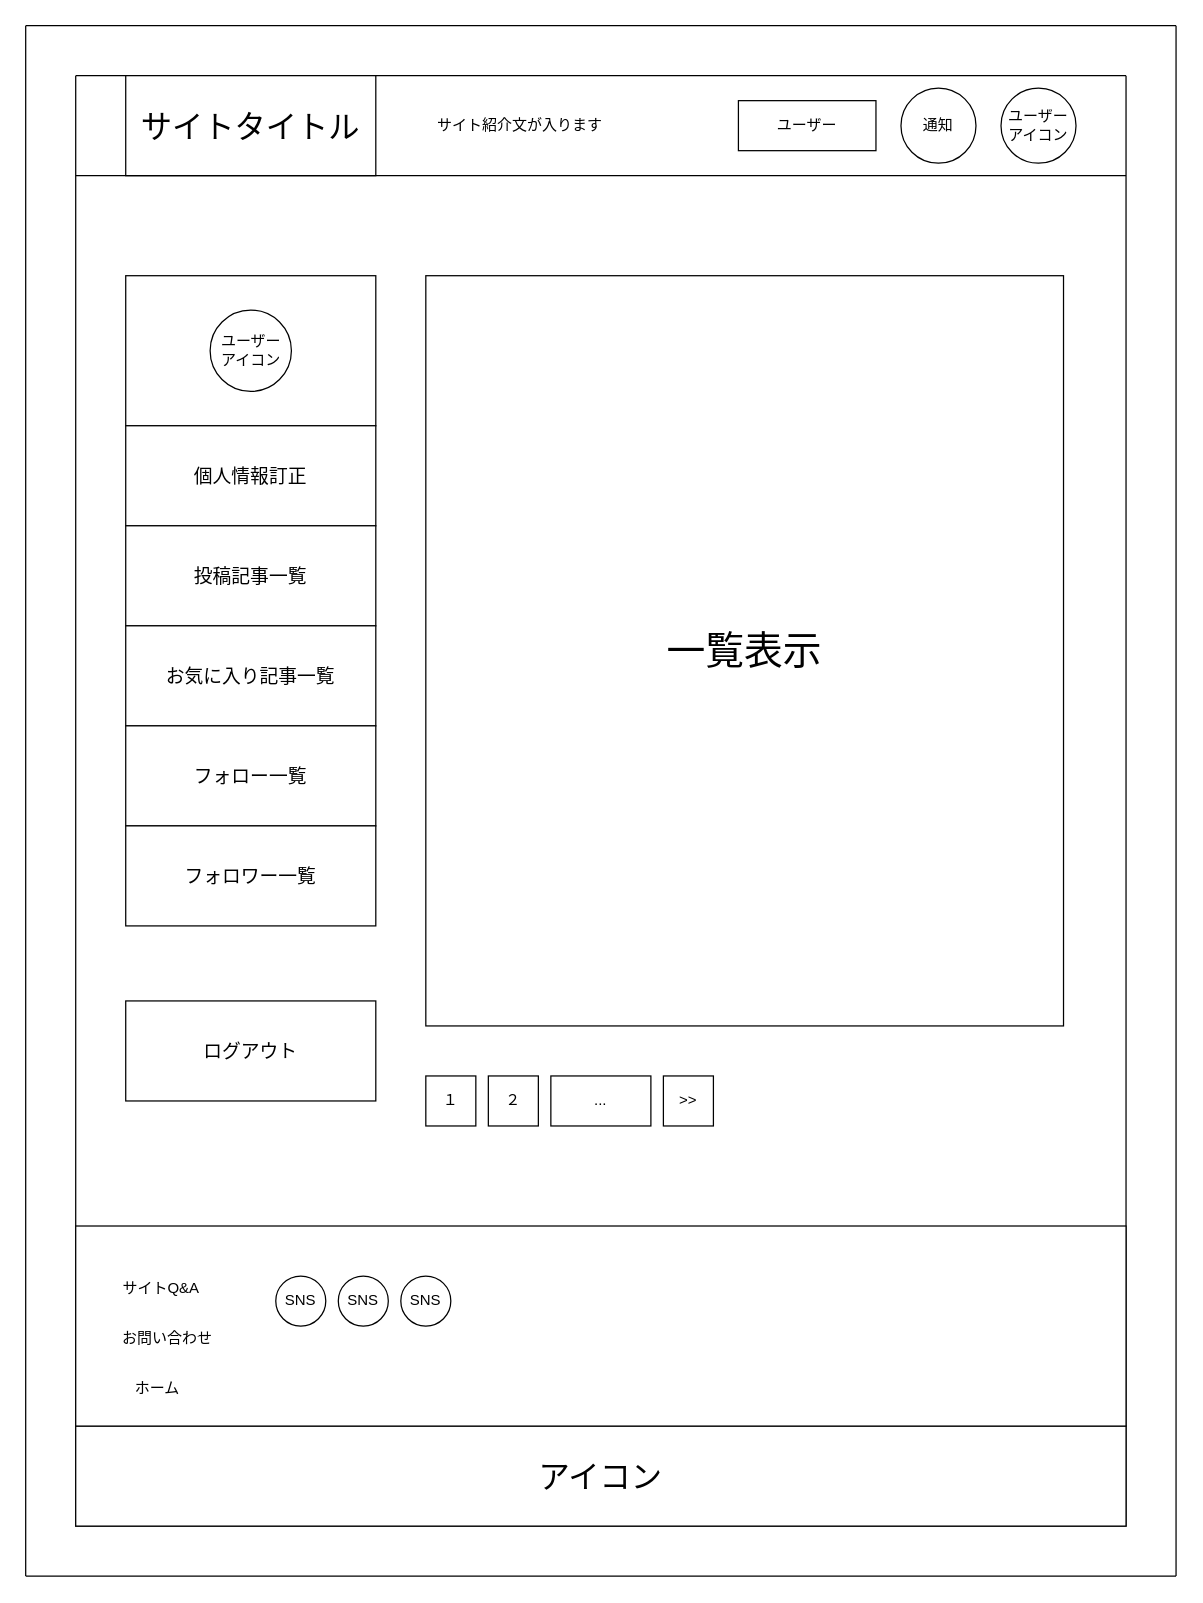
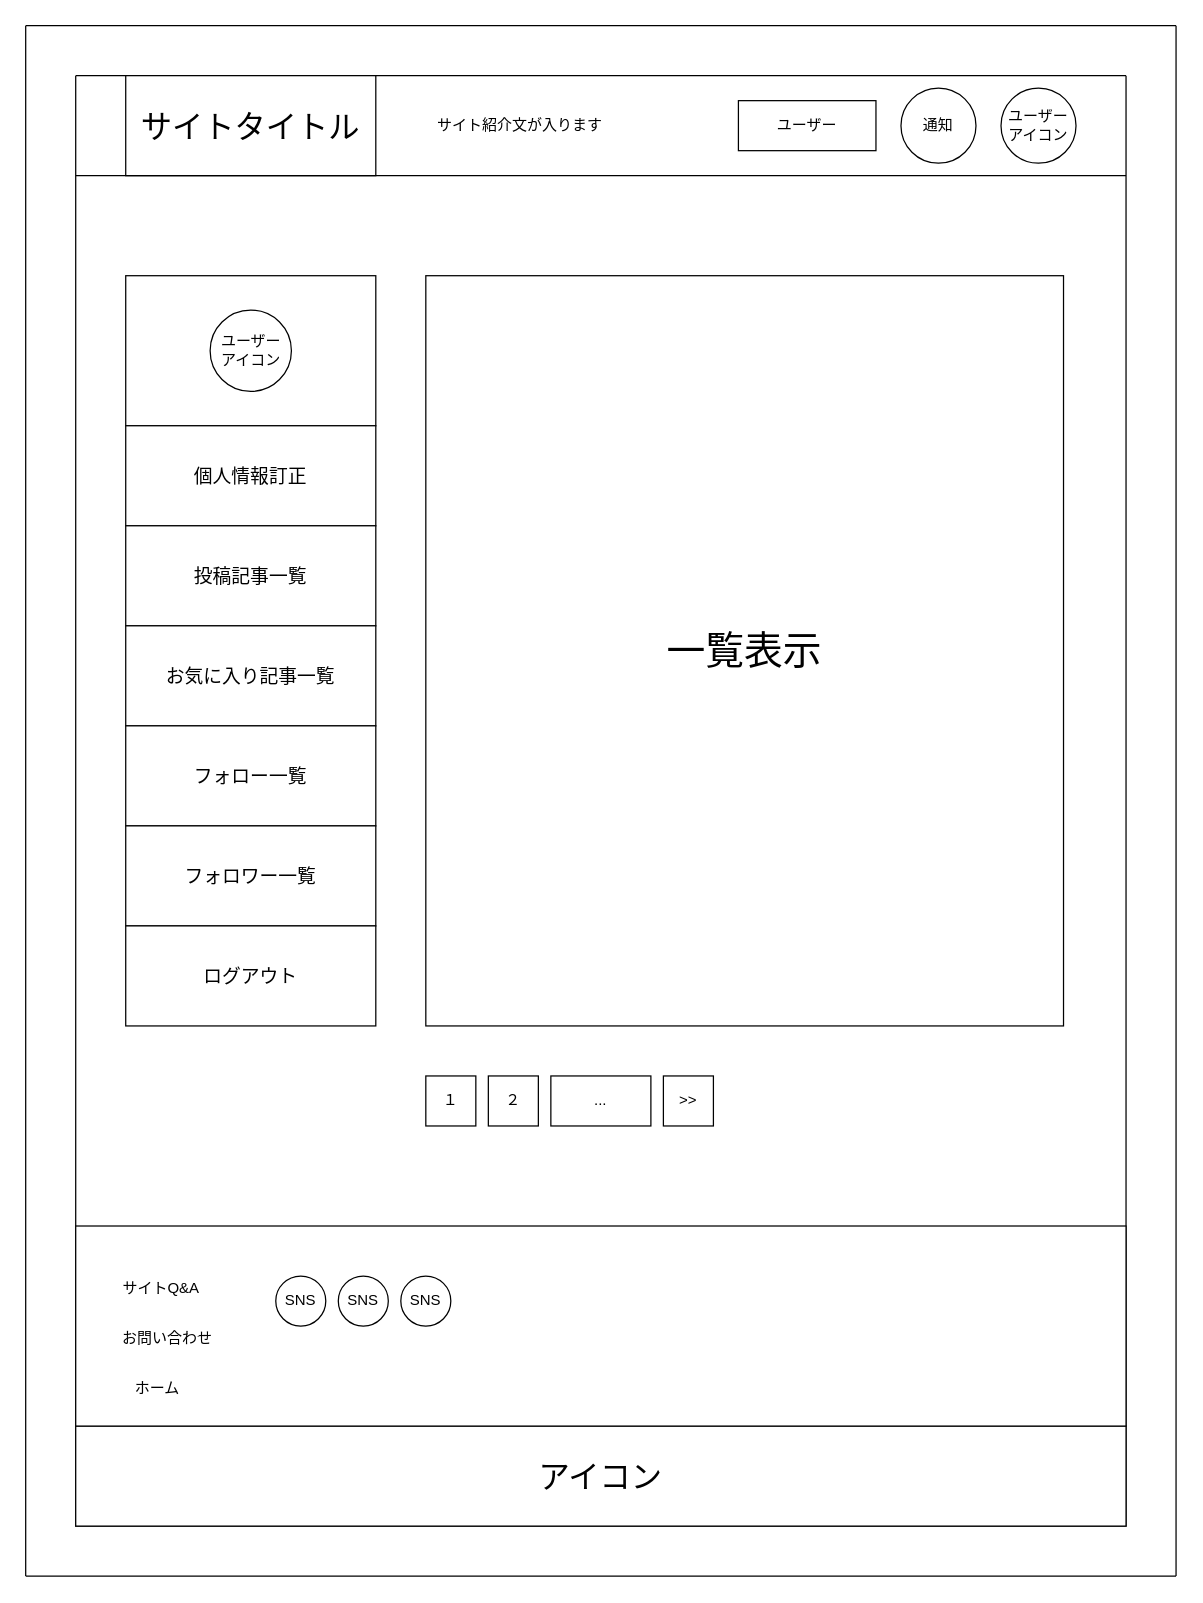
node "ログアウト": moved (251, 1051) -> (251, 976)
